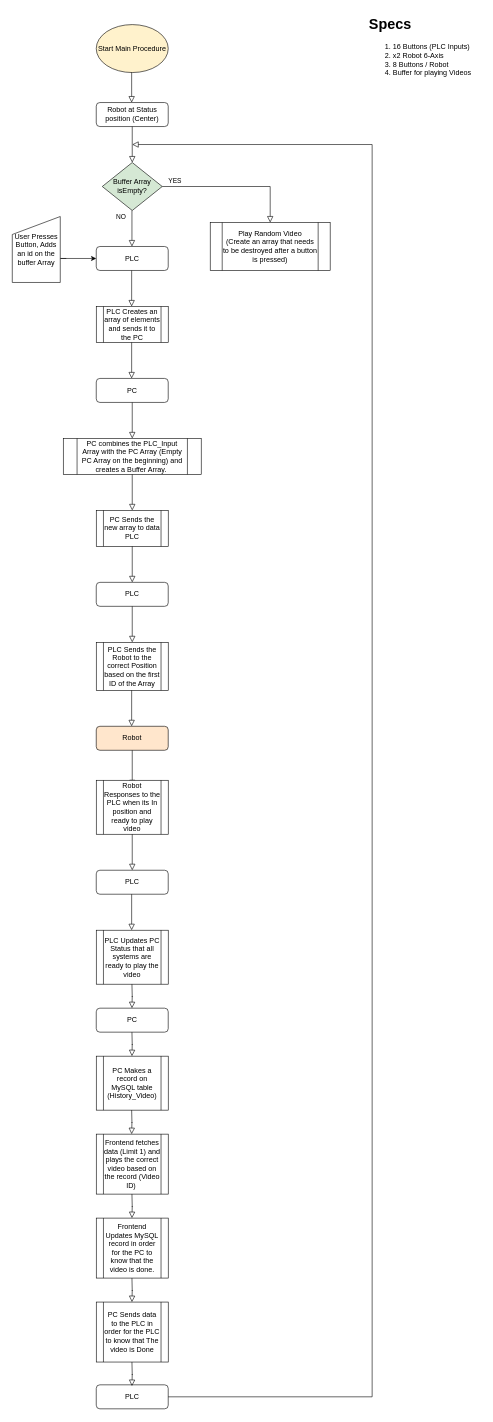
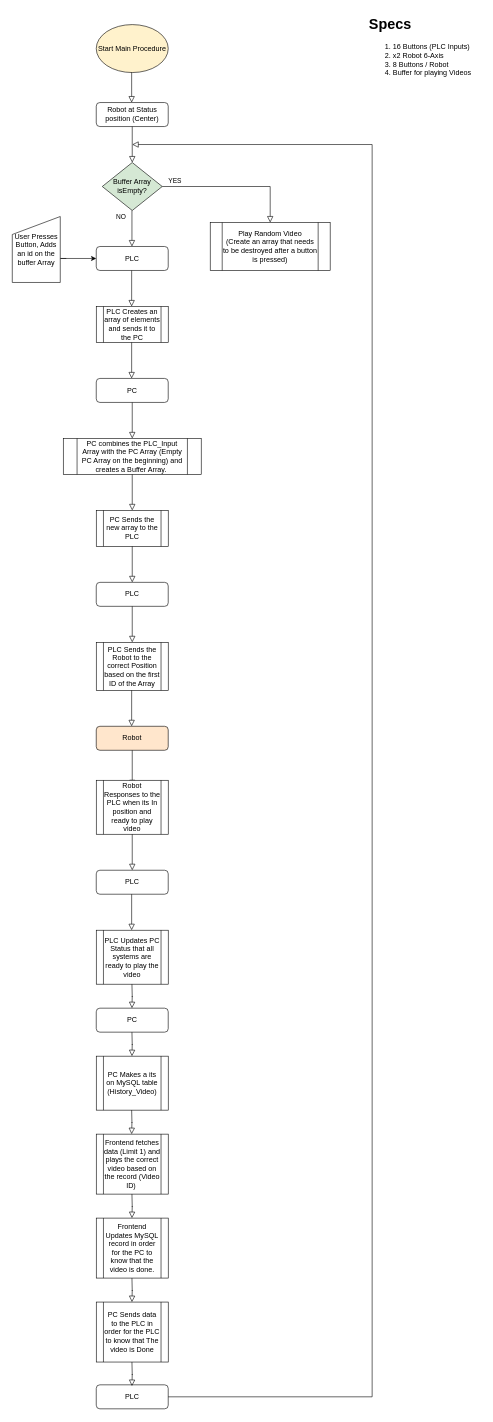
node "PC Sends the new array to data PLC": label "PC Sends the new array to data PLC" -> "PC Sends the new array to the PLC"
node "PC Makes a record on MySQL table (History_Video)": label "PC Makes a record on MySQL table (History_Video)" -> "PC Makes a its on MySQL table (History_Video)"
